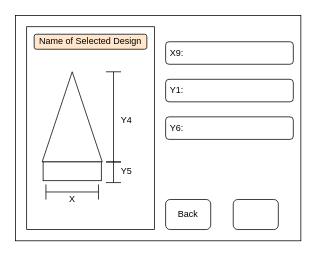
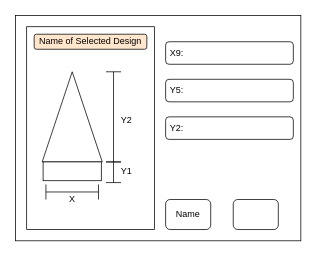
node "Y1:": label "Y1:" -> "Y5:"
node "Y4": label "Y4" -> "Y2"
node "Y6:": label "Y6:" -> "Y2:"
node "Y5": label "Y5" -> "Y1"
node "Back": label "Back" -> "Name"
